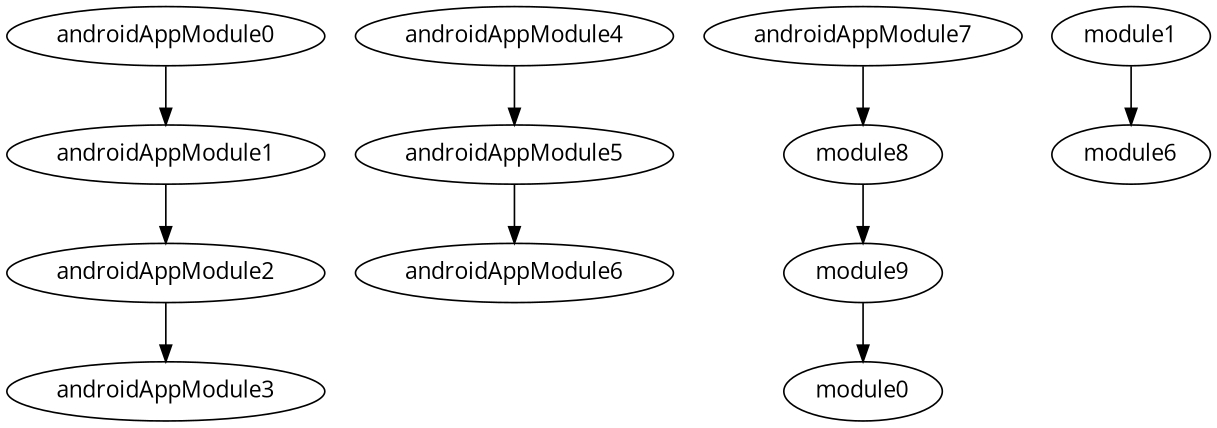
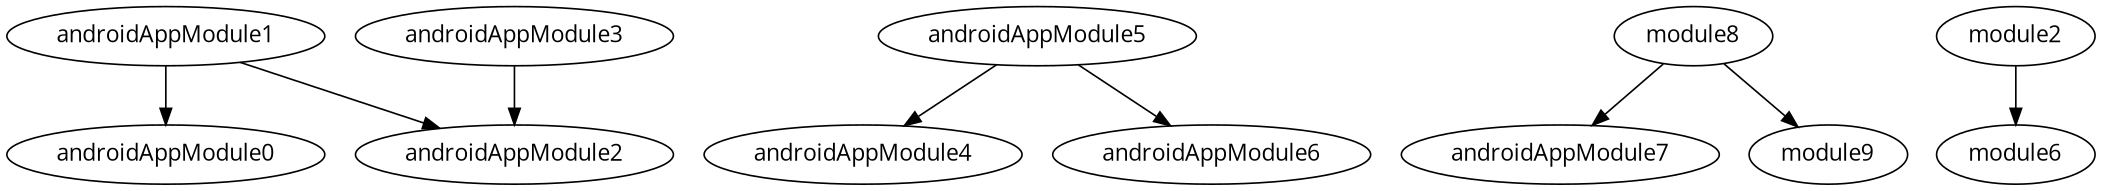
node "module1": label "module1" -> "module2"
edge "androidAppModule0" -> "androidAppModule1": reversed
edge "androidAppModule4" -> "androidAppModule5": reversed
edge "androidAppModule7" -> "module8": reversed
edge "androidAppModule2" -> "androidAppModule3": reversed
node "module0": removed
